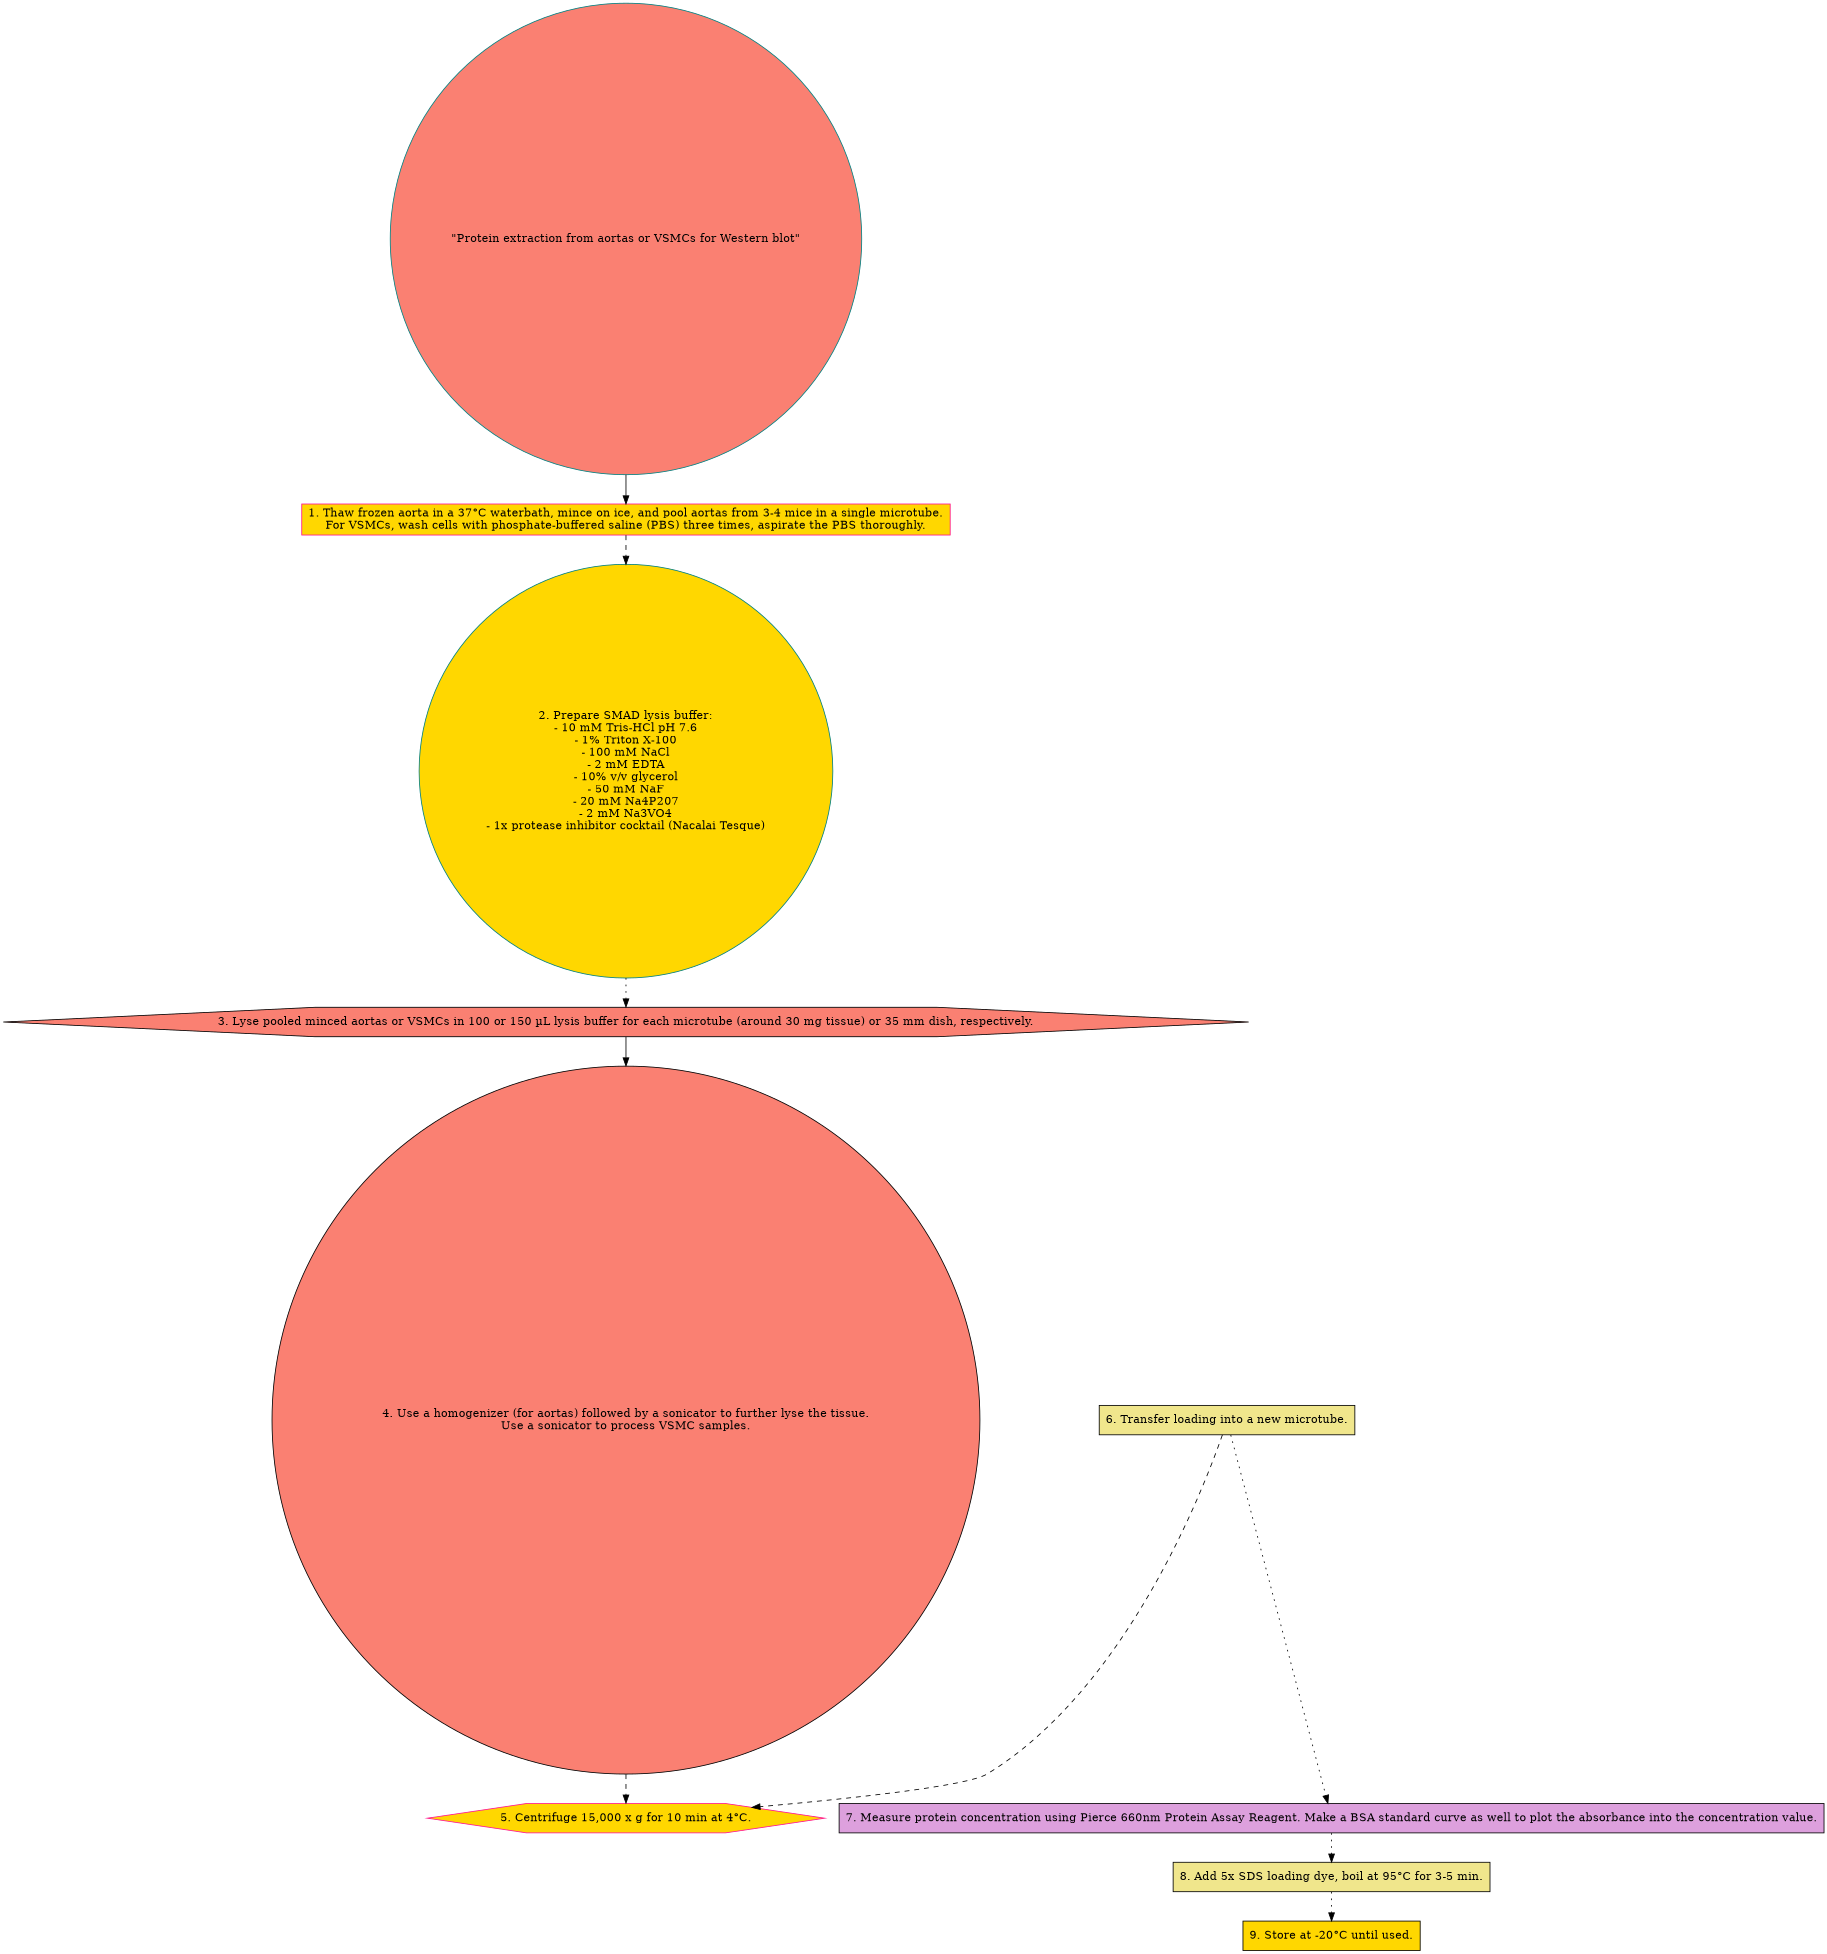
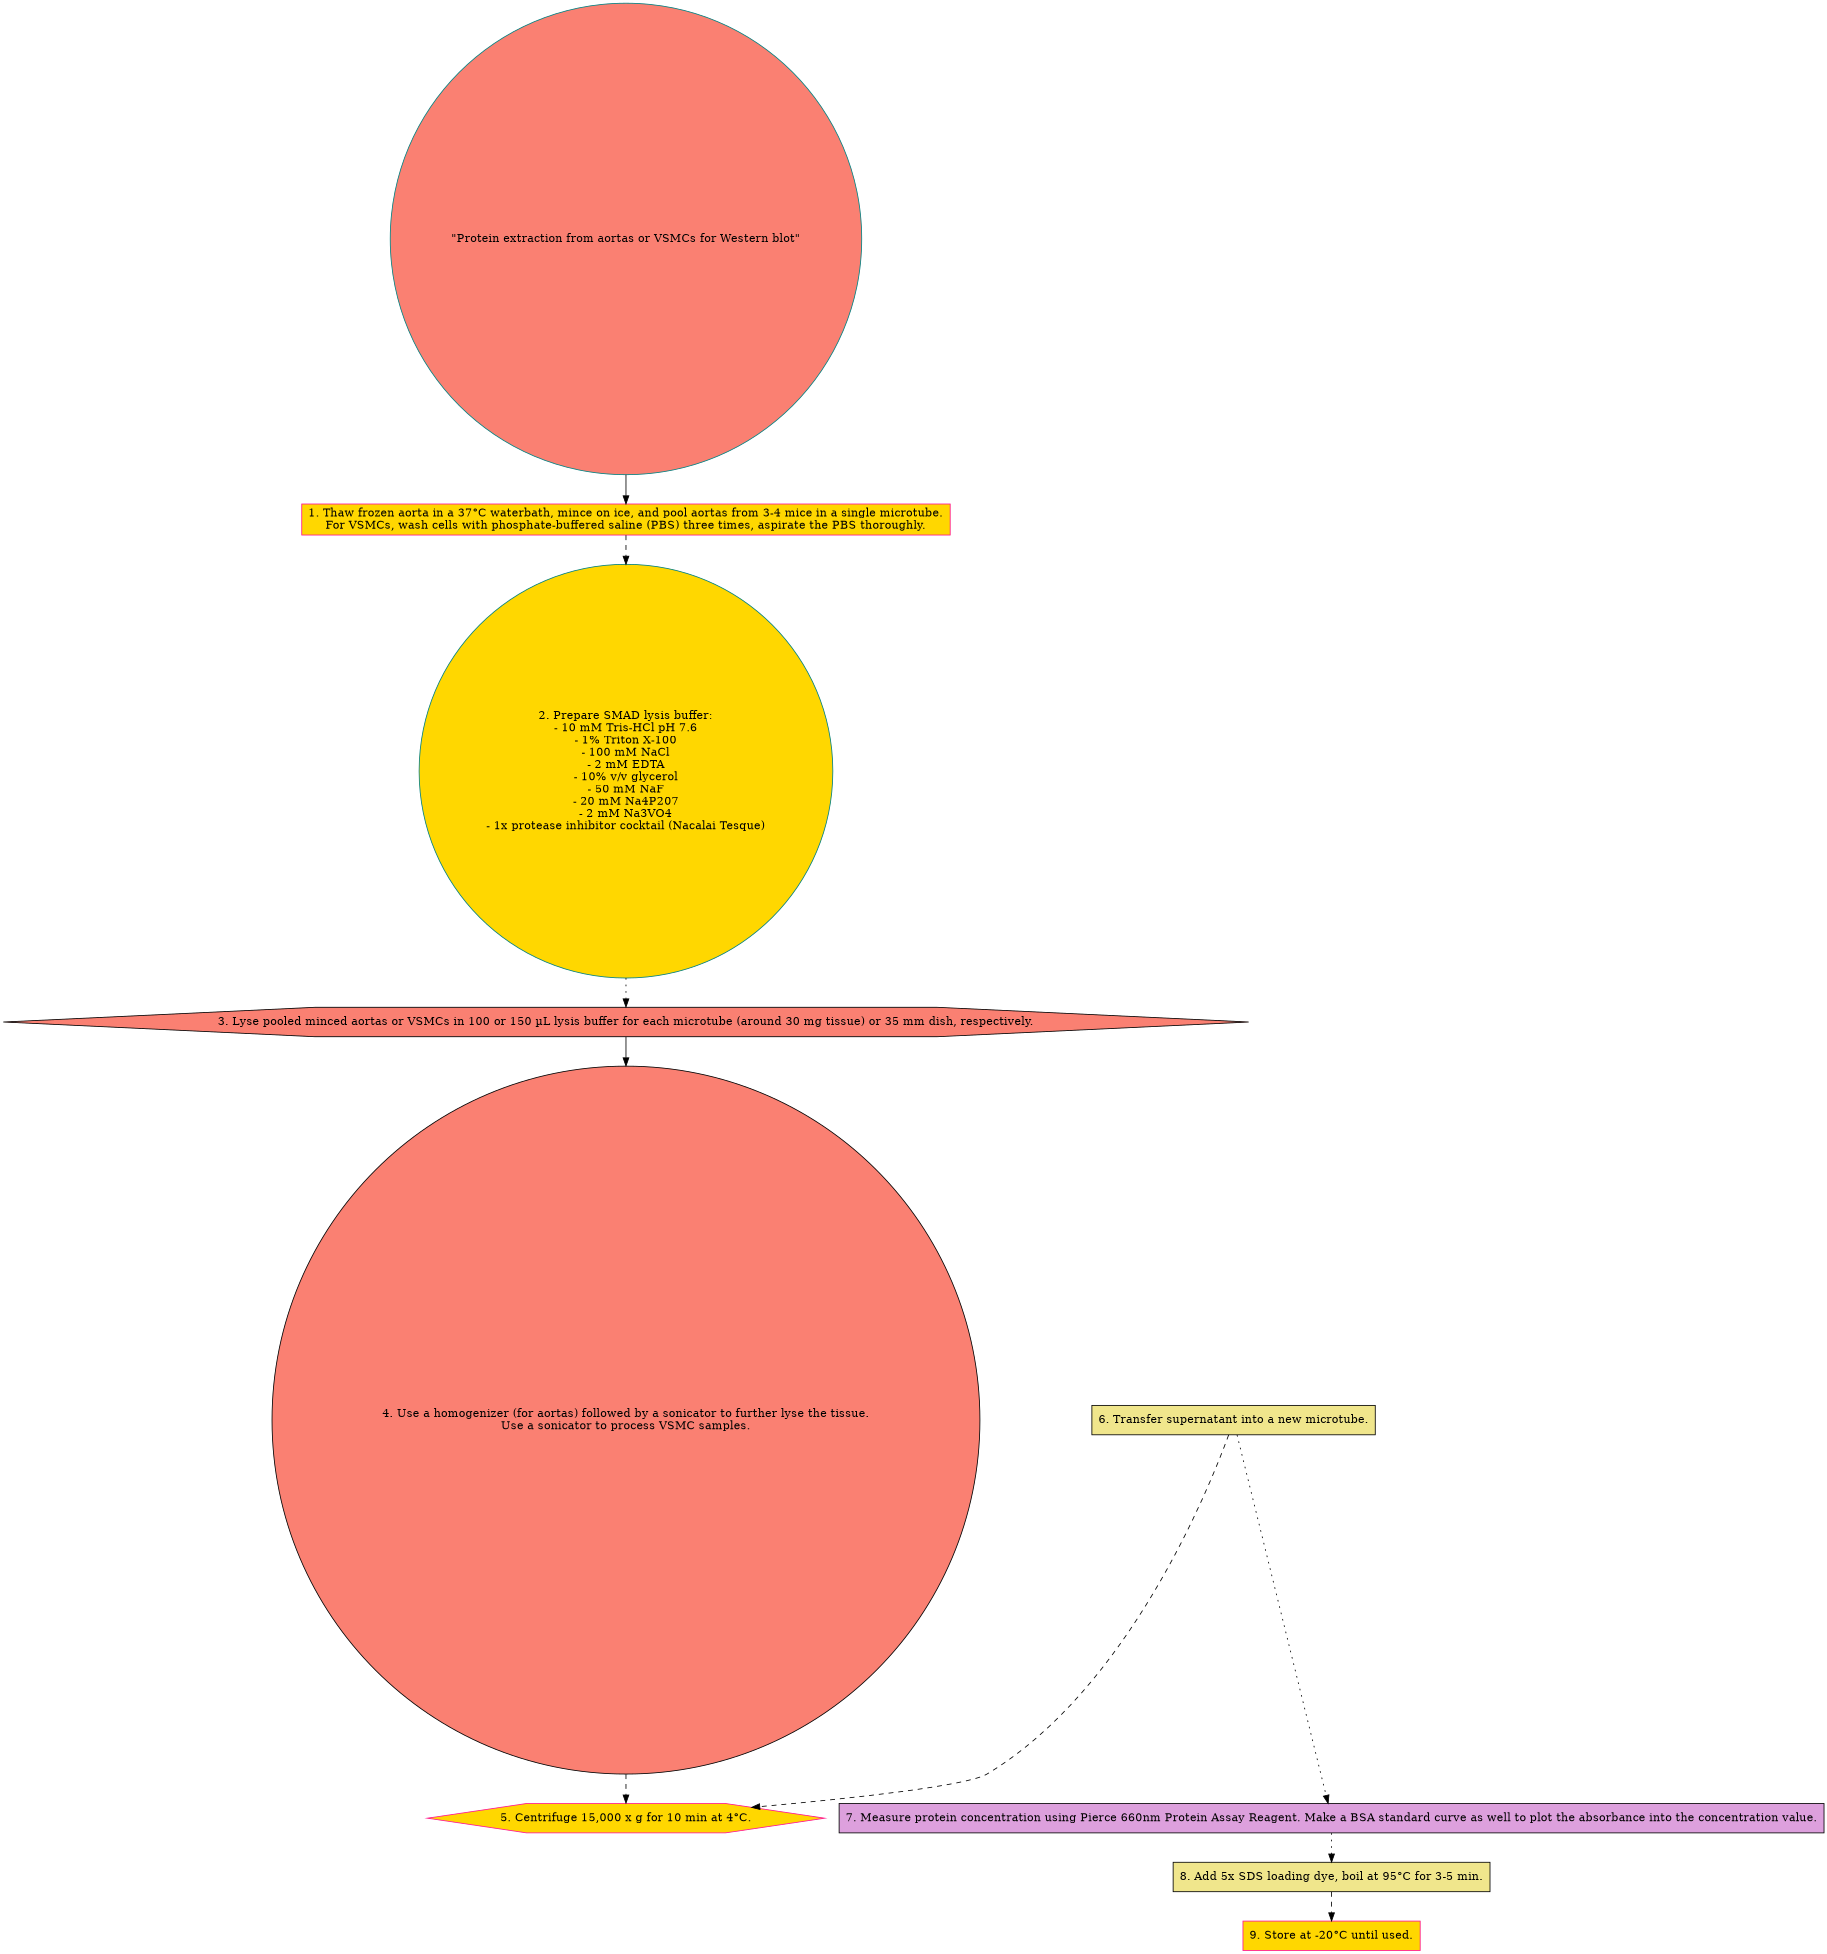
node "6. Transfer loading into a new microtube.": label "6. Transfer loading into a new microtube." -> "6. Transfer supernatant into a new microtube."
edge "8. Add 5x SDS loading dye, boil at 95°C for 3-5 min." -> "9. Store at -20°C until used.": style dotted -> dashed
node "9. Store at -20°C until used.": color black -> deeppink
